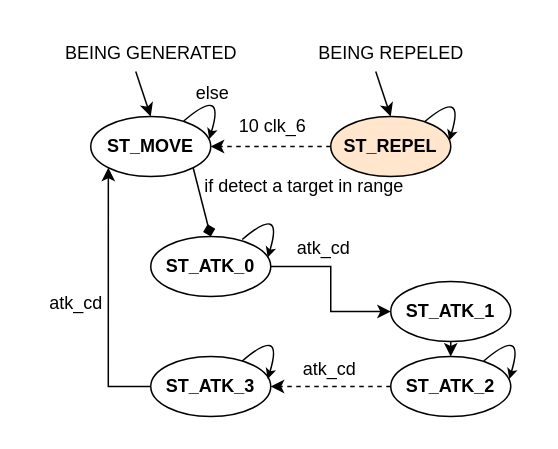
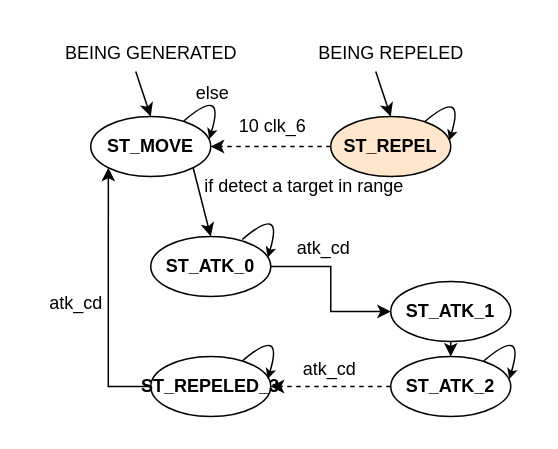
edge "ST_MOVE" -> "ST_ATK_0": arrowhead diamond -> classic
node "ST_ATK_3": label "ST_ATK_3" -> "ST_REPELED_3"
